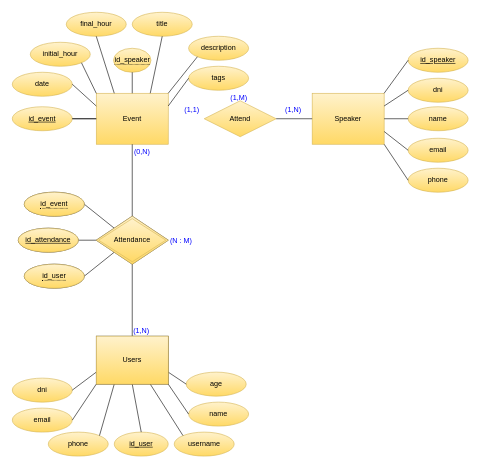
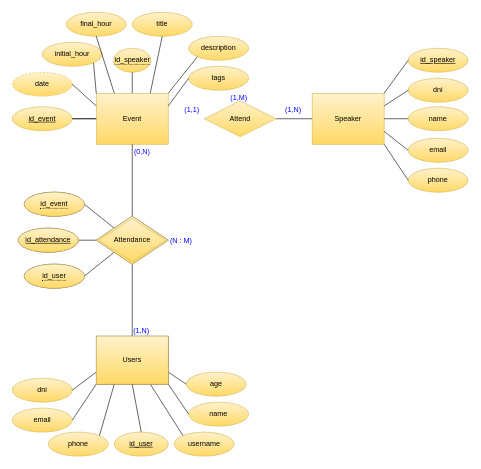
node "initial_hour": moved (60, 54) -> (72, 54)
node "date": style solid -> dashed
